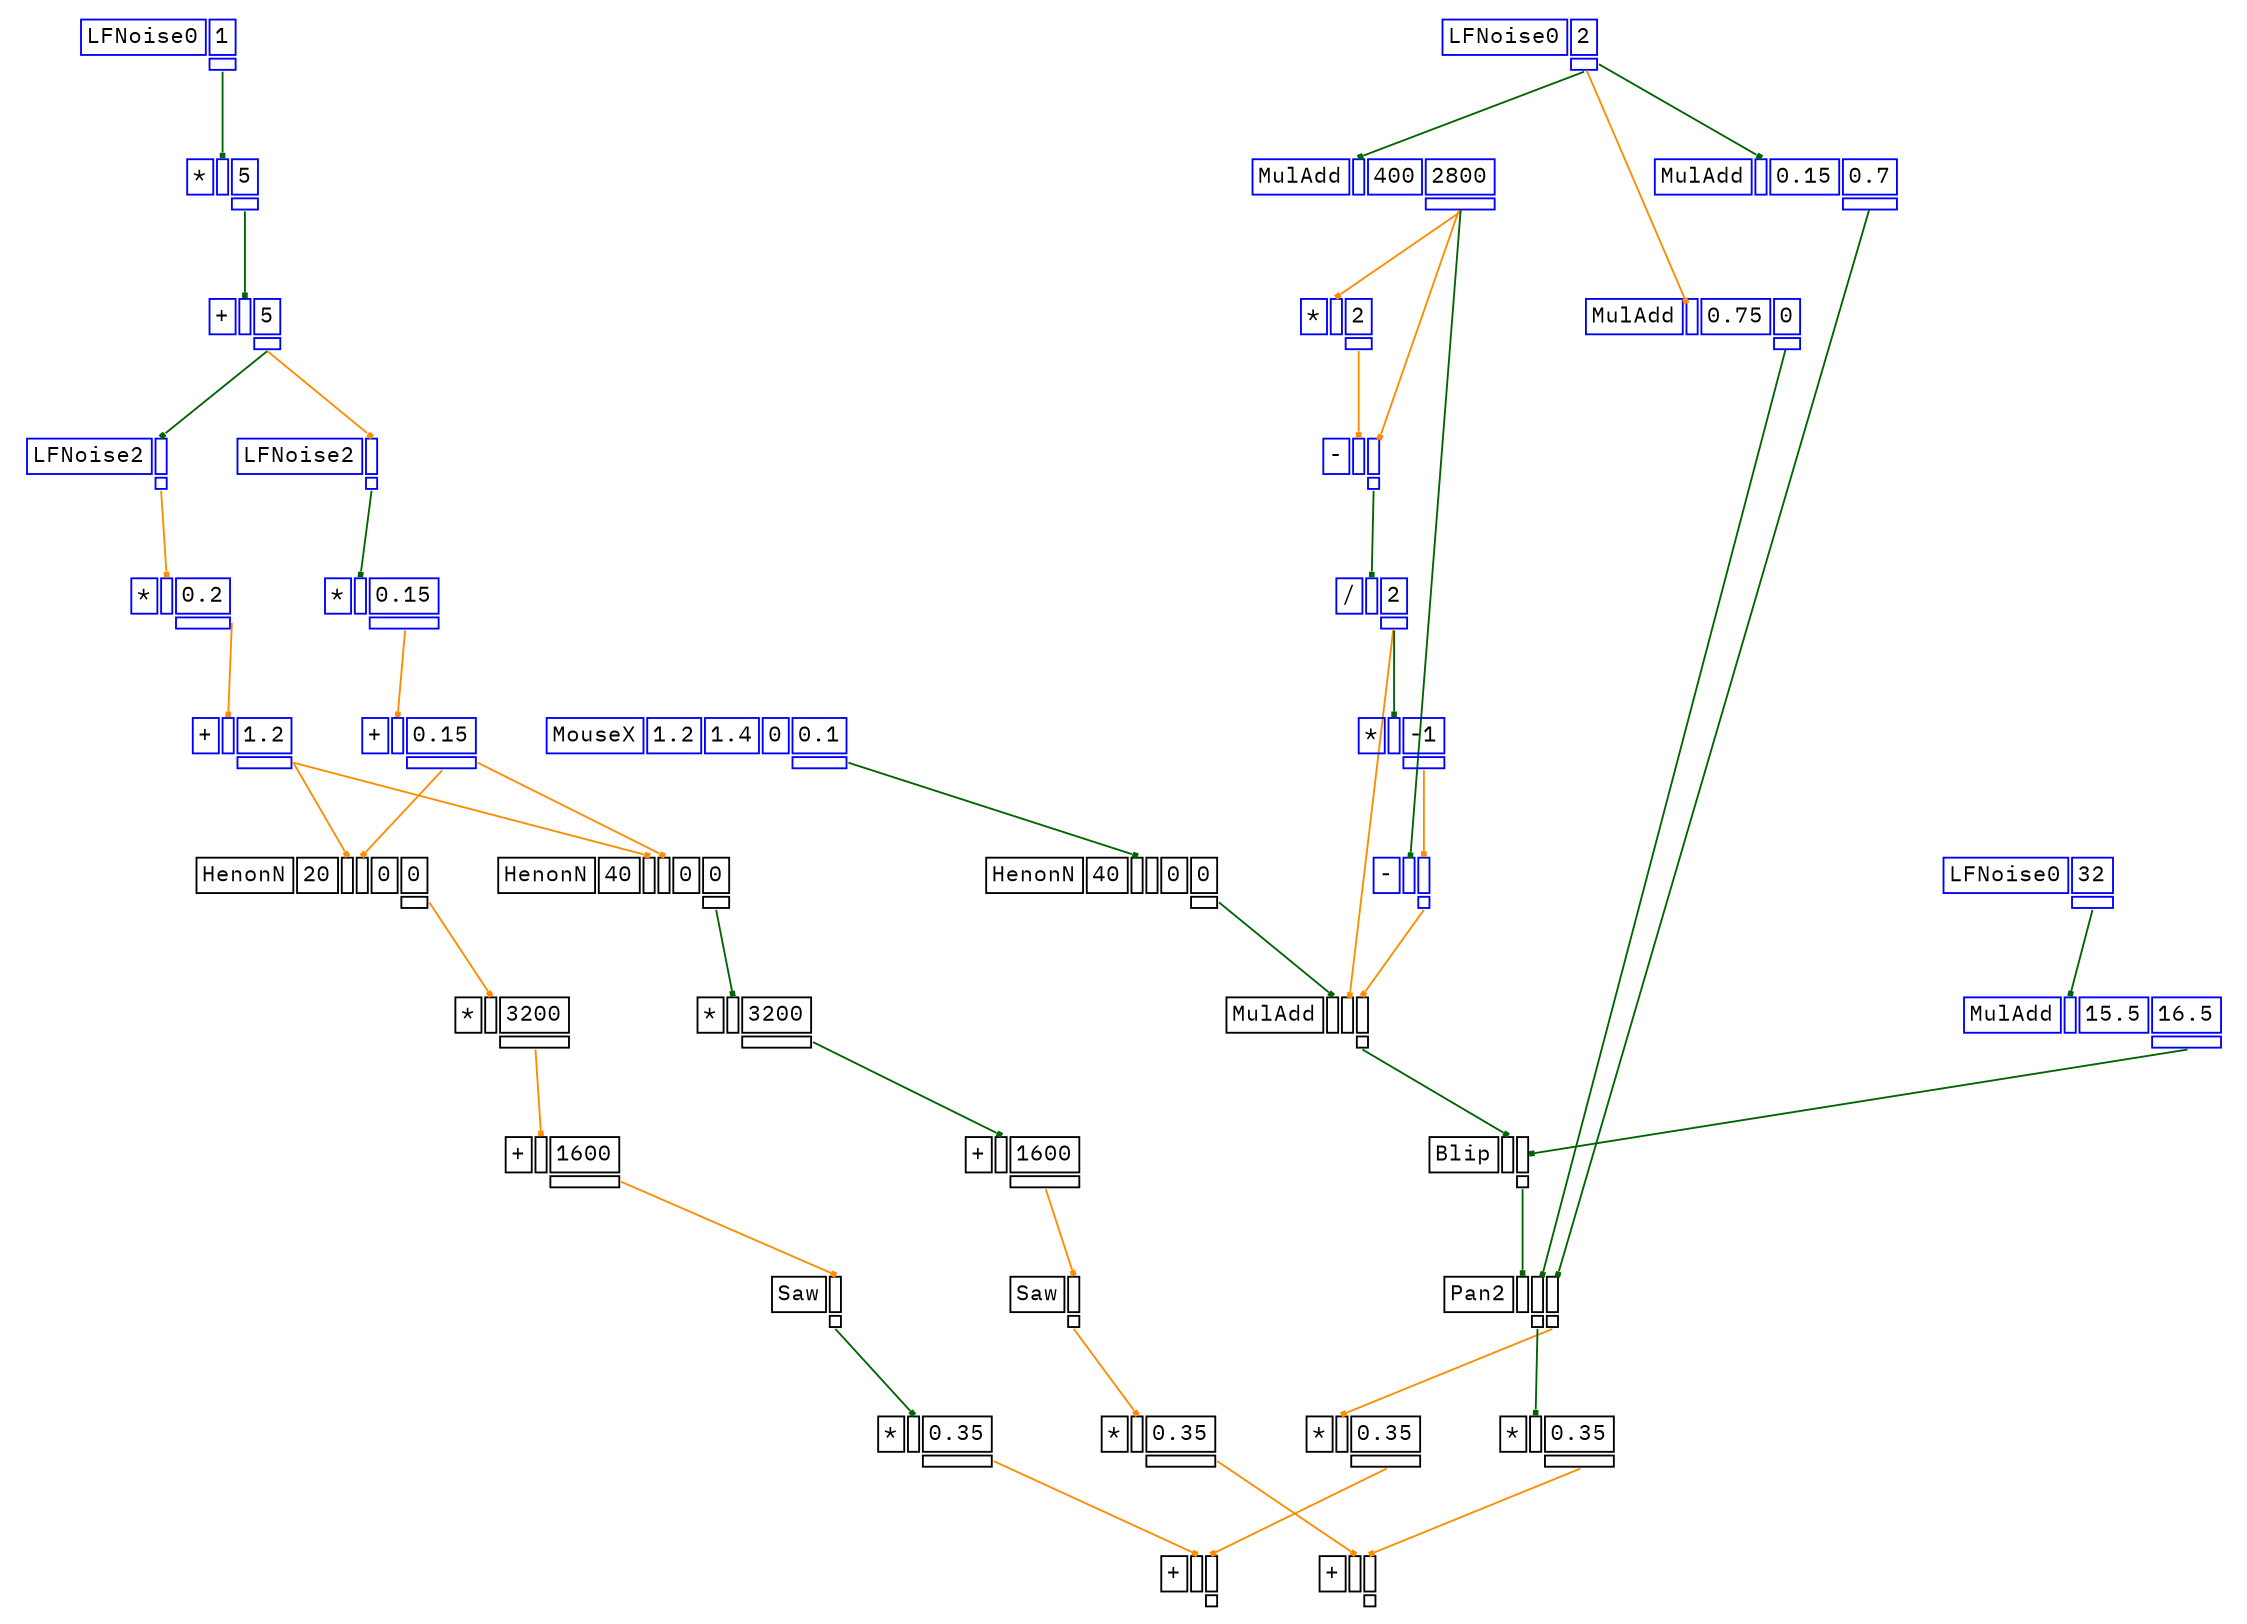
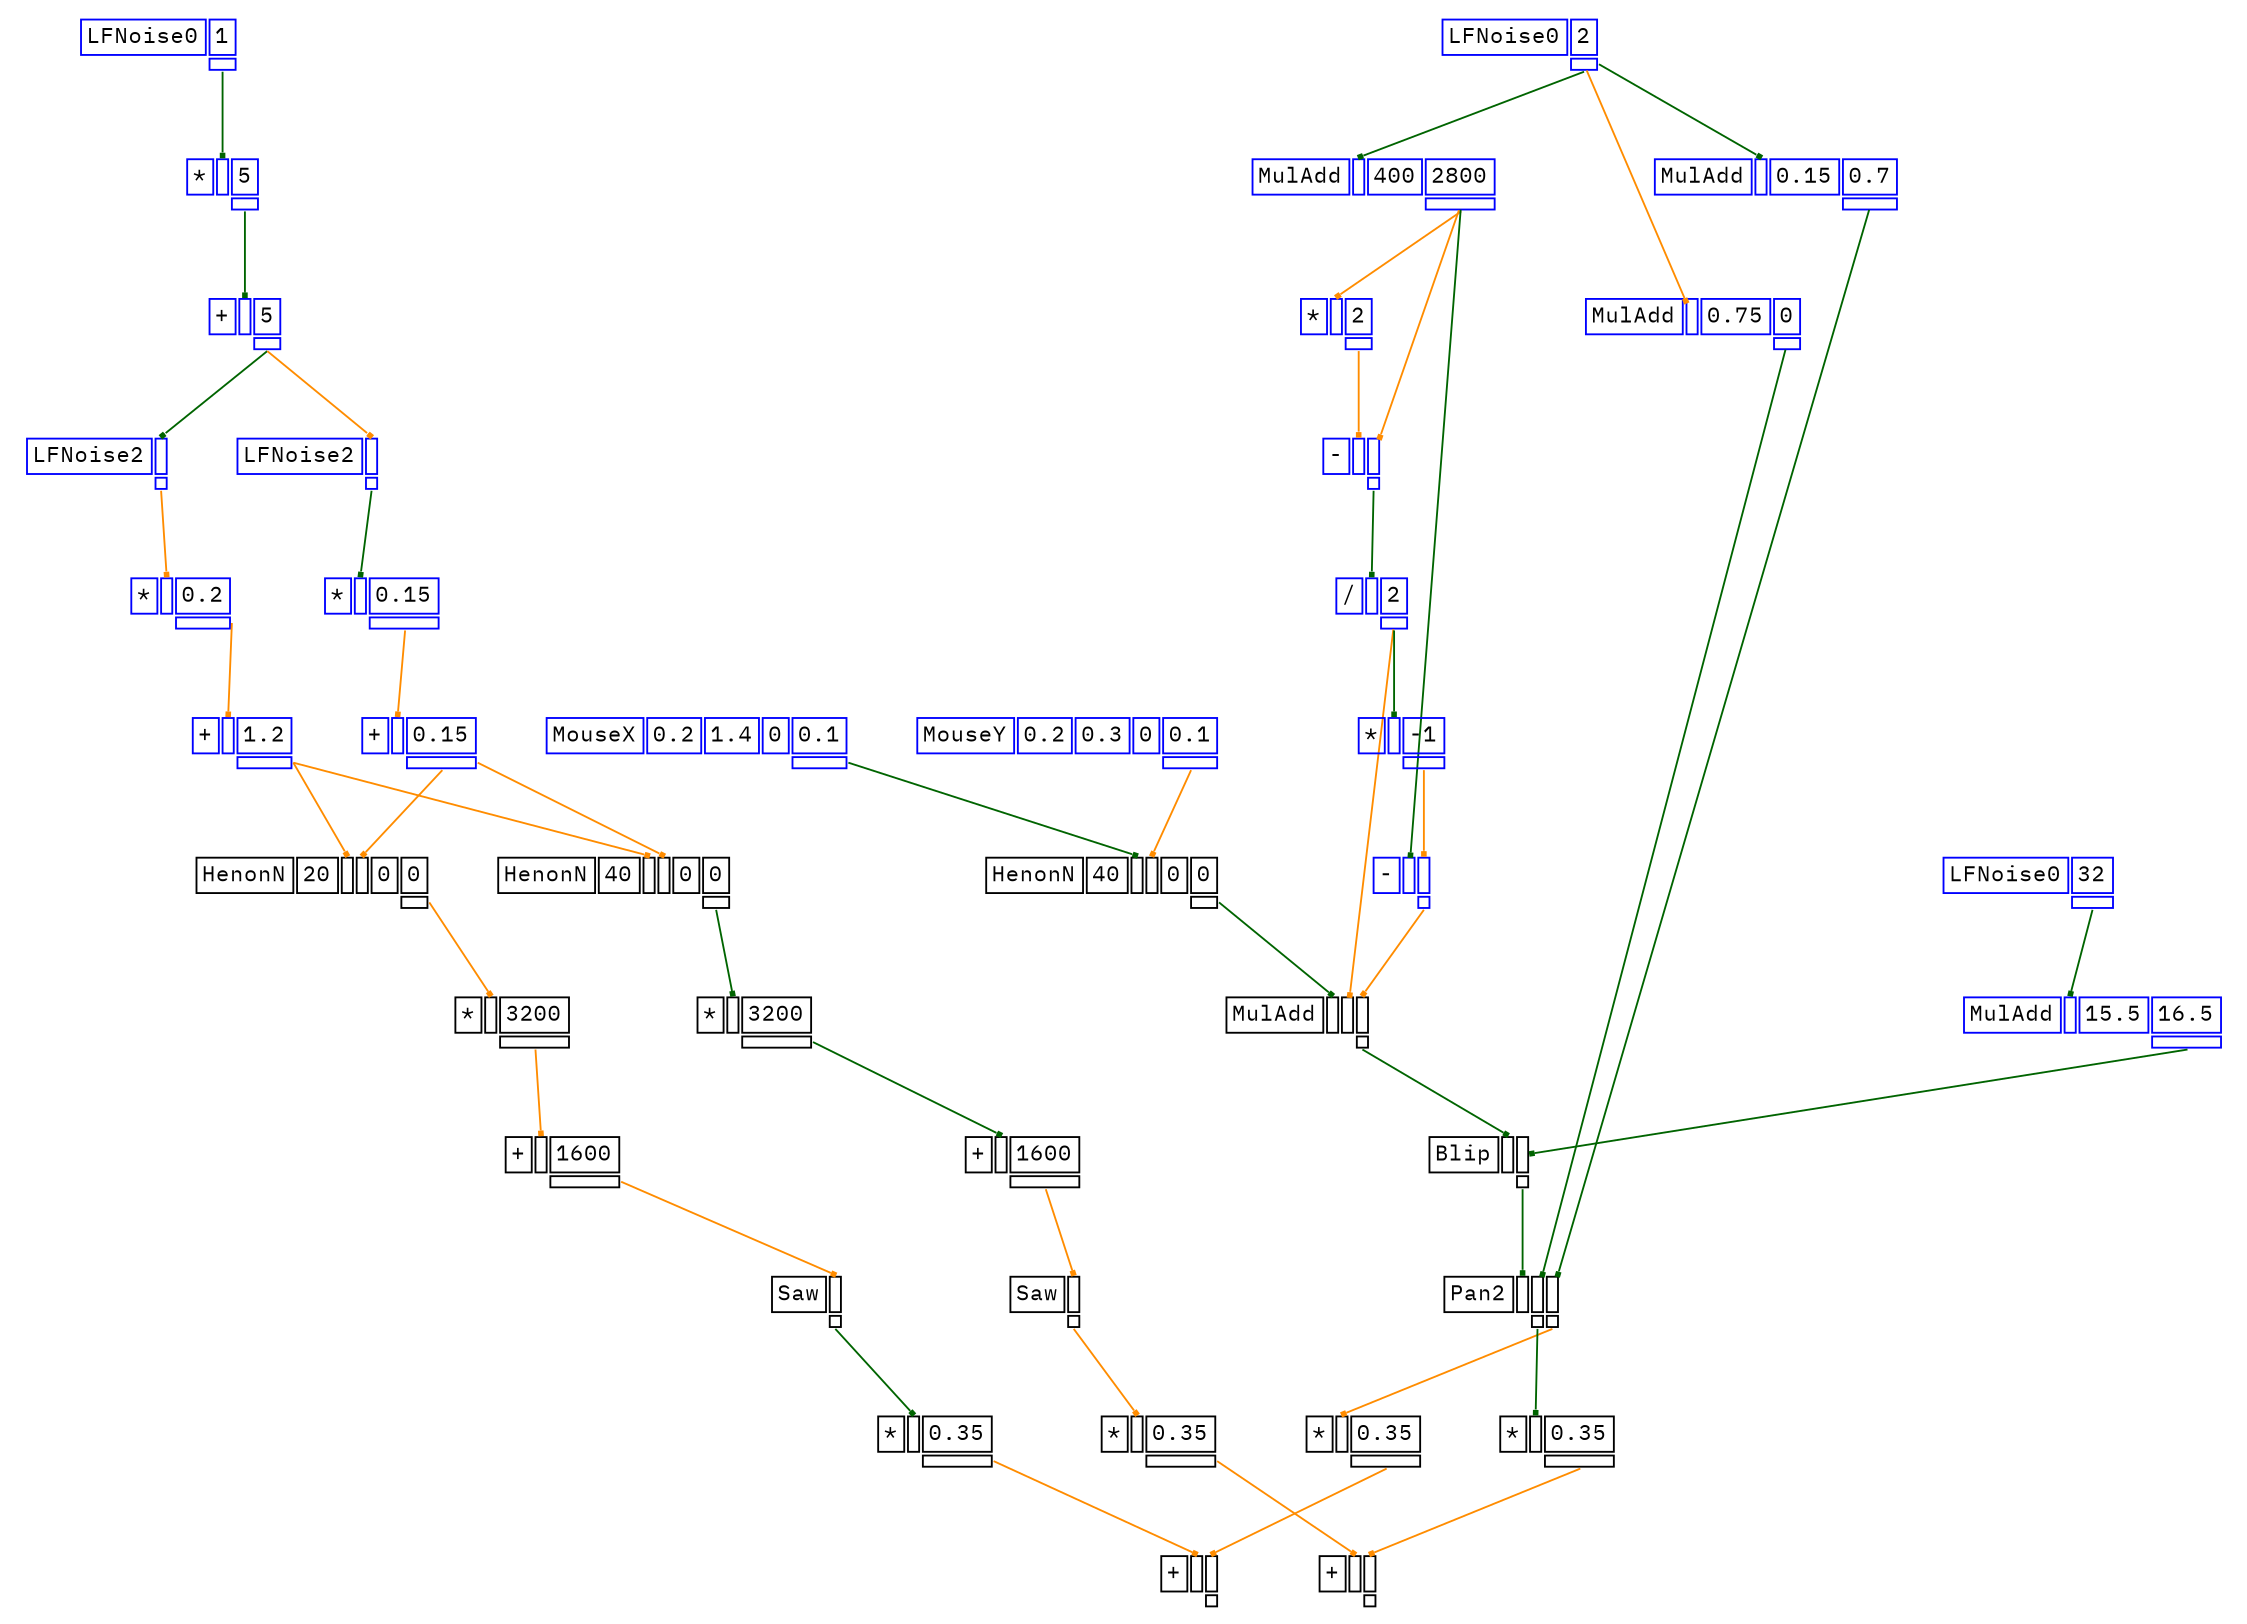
node "MouseX": text "1.2" -> "0.2"
node "MouseY": added
